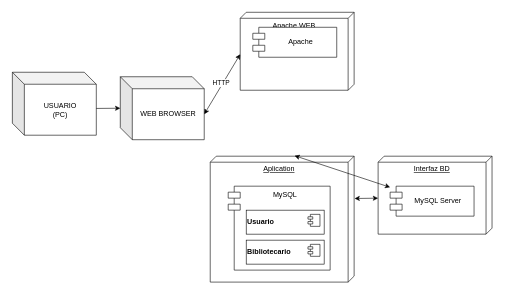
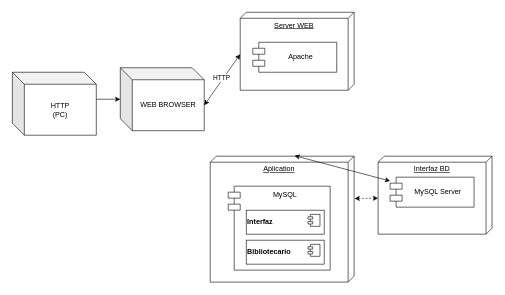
node "Apache WEB": label "Apache WEB" -> "Server WEB"
node "Apache": moved (295, 42) -> (295, 57)
node "WEB BROWSER": moved (162, 108) -> (162, 99)
node "USUARIO (PC)": label "USUARIO (PC)" -> "HTTP (PC)"
edge "Interfaz BD" -- "Aplication": style solid -> dashed
node "MySQL Server": moved (432, 201) -> (432, 192)
node "Usuario": label "Usuario" -> "Interfaz"
